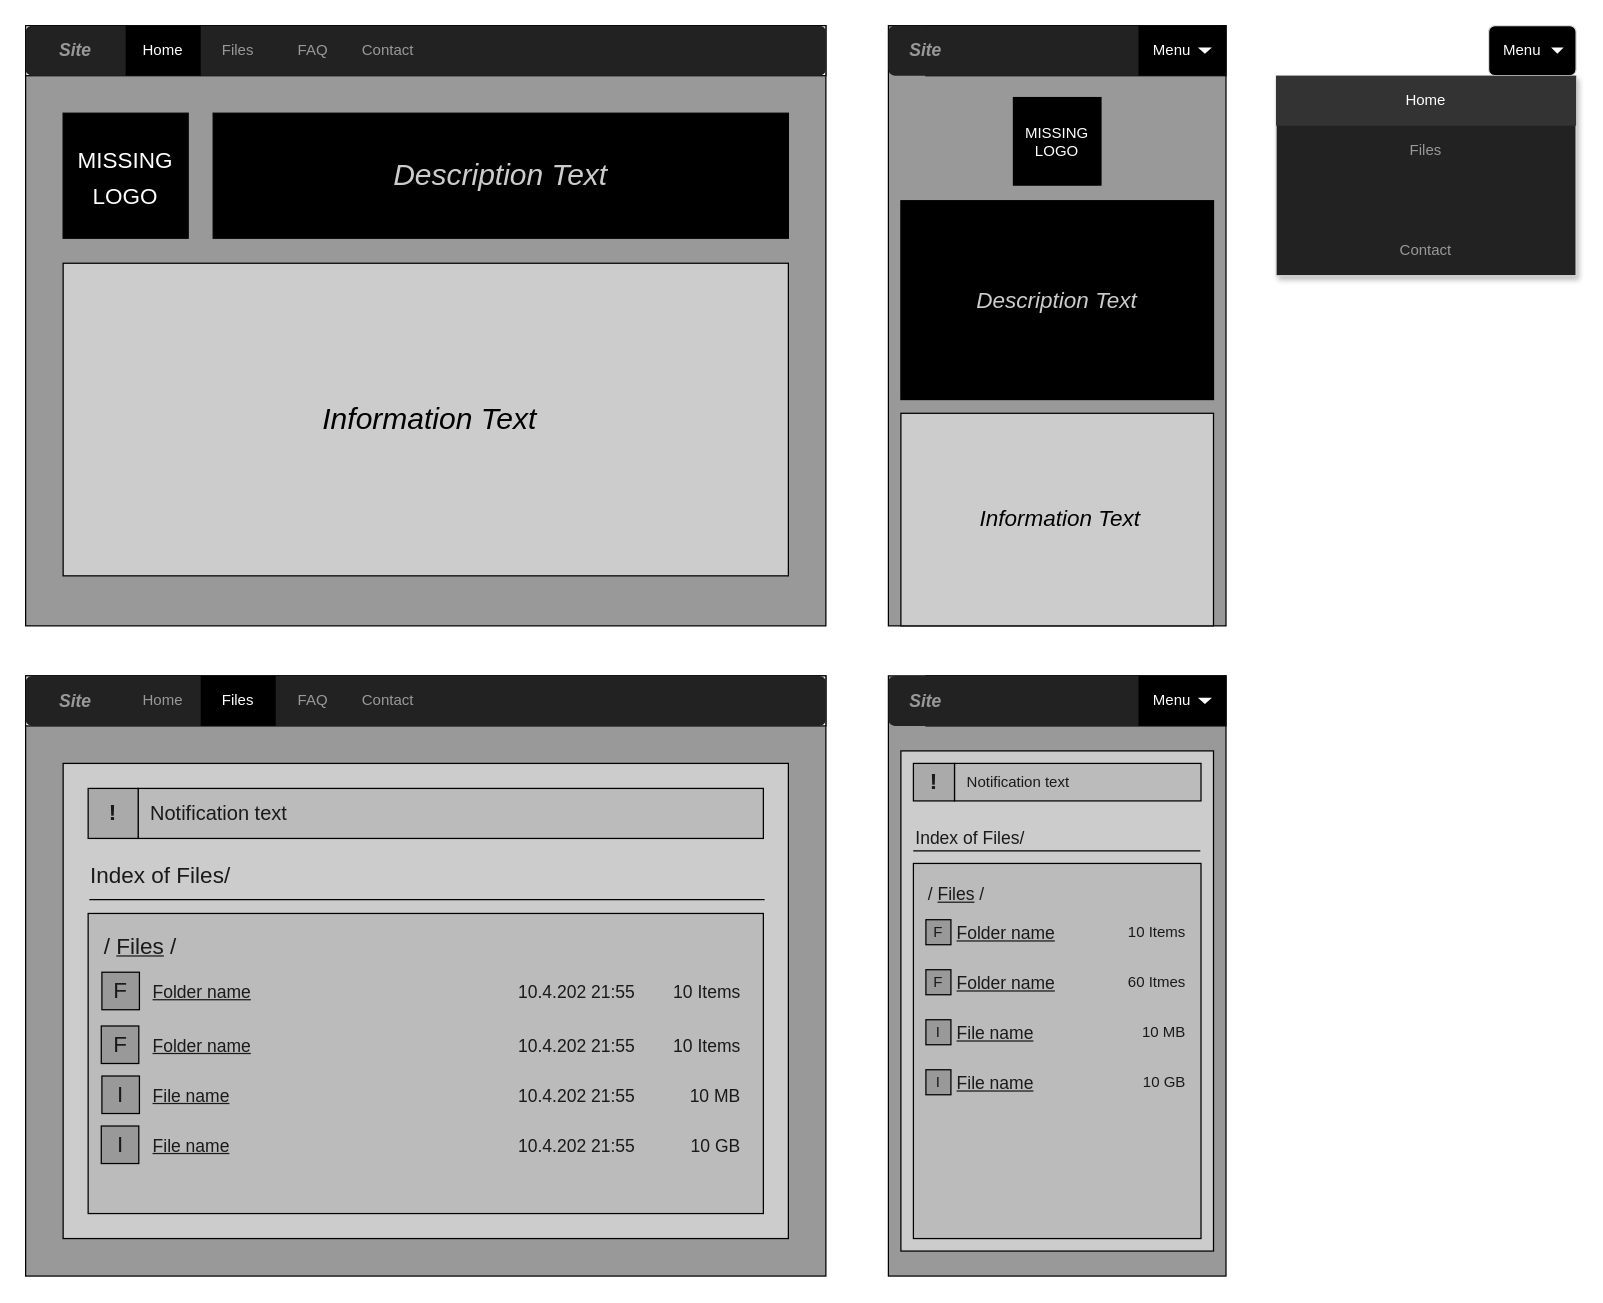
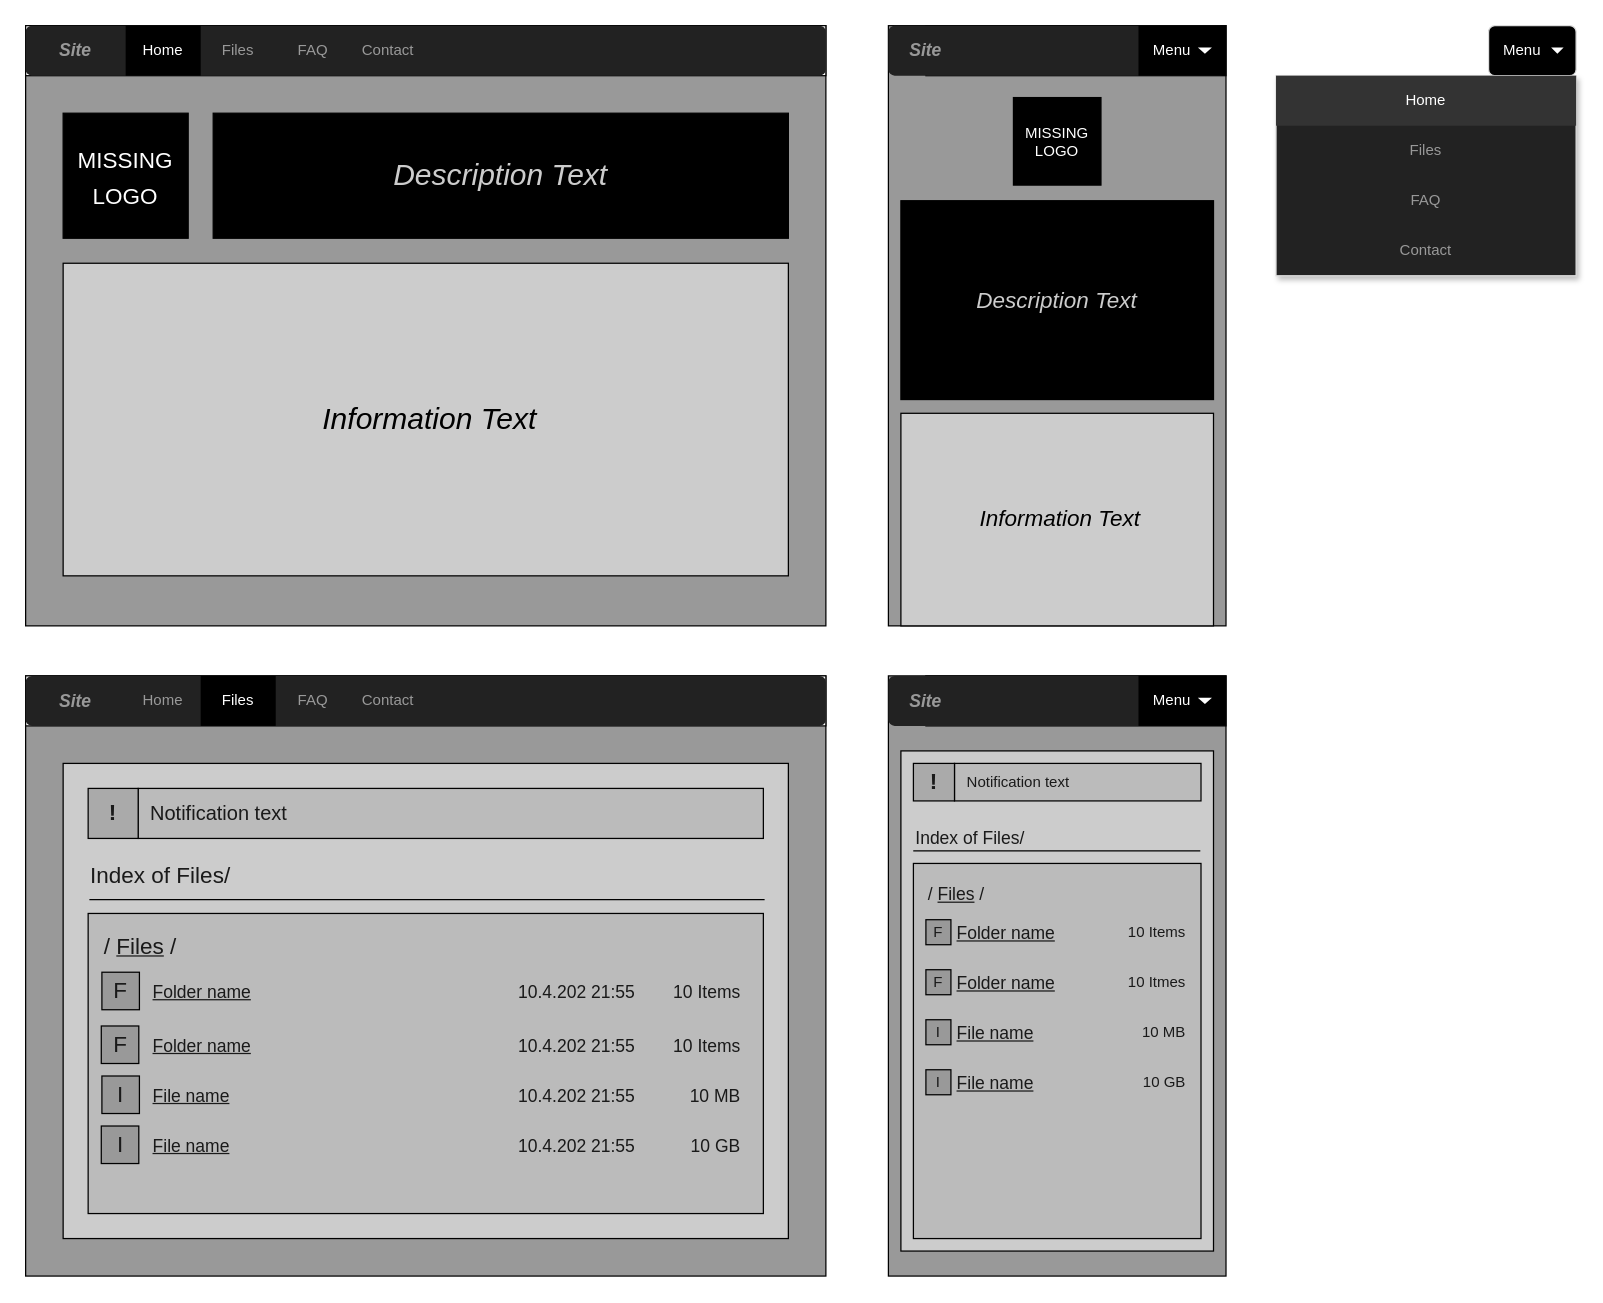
node "FAQ": added
node "60 Itmes": label "60 Itmes" -> "10 Itmes"
